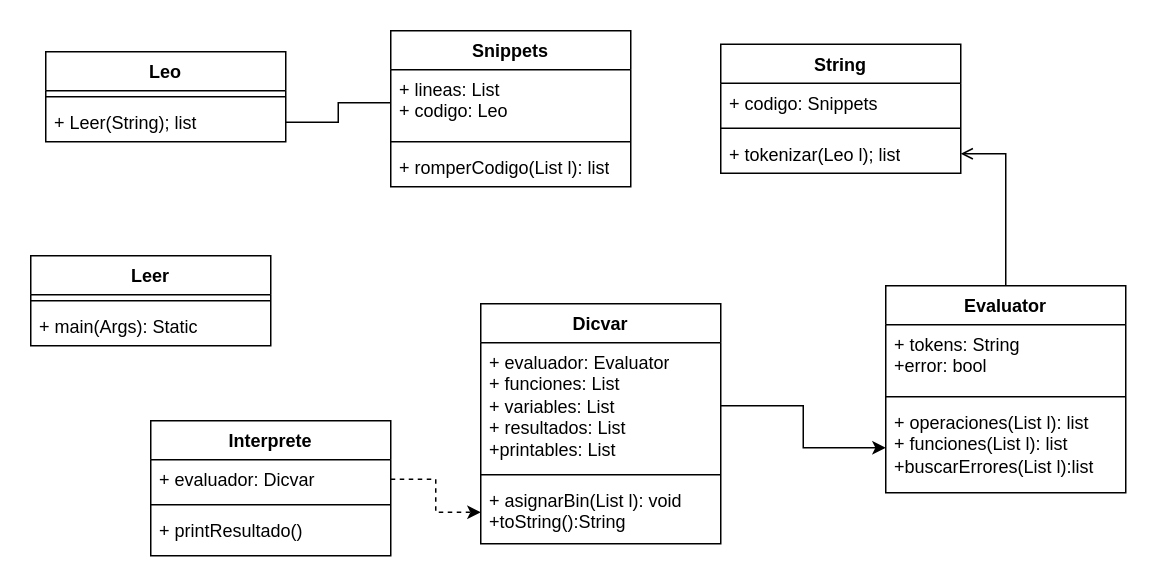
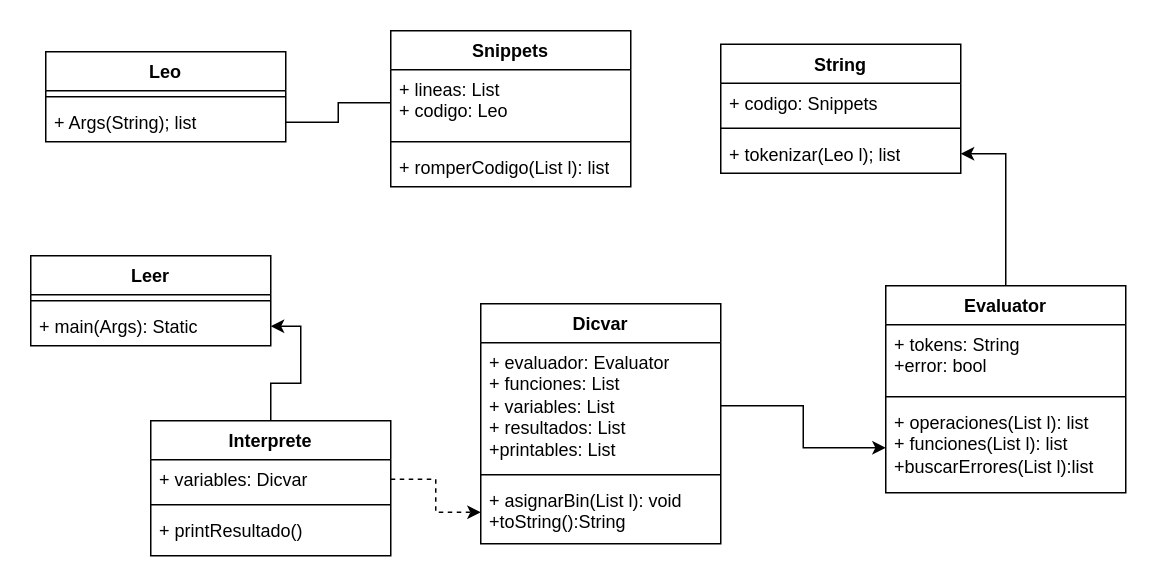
node "+ Leer(String); list": label "+ Leer(String); list" -> "+ Args(String); list"
edge "Evaluator" -> "+ tokenizar(Leo l); list": arrowhead open -> classic
edge "Interprete" -> "+ main(Args): Static": added
node "+ evaluador: Dicvar": label "+ evaluador: Dicvar" -> "+ variables: Dicvar"
